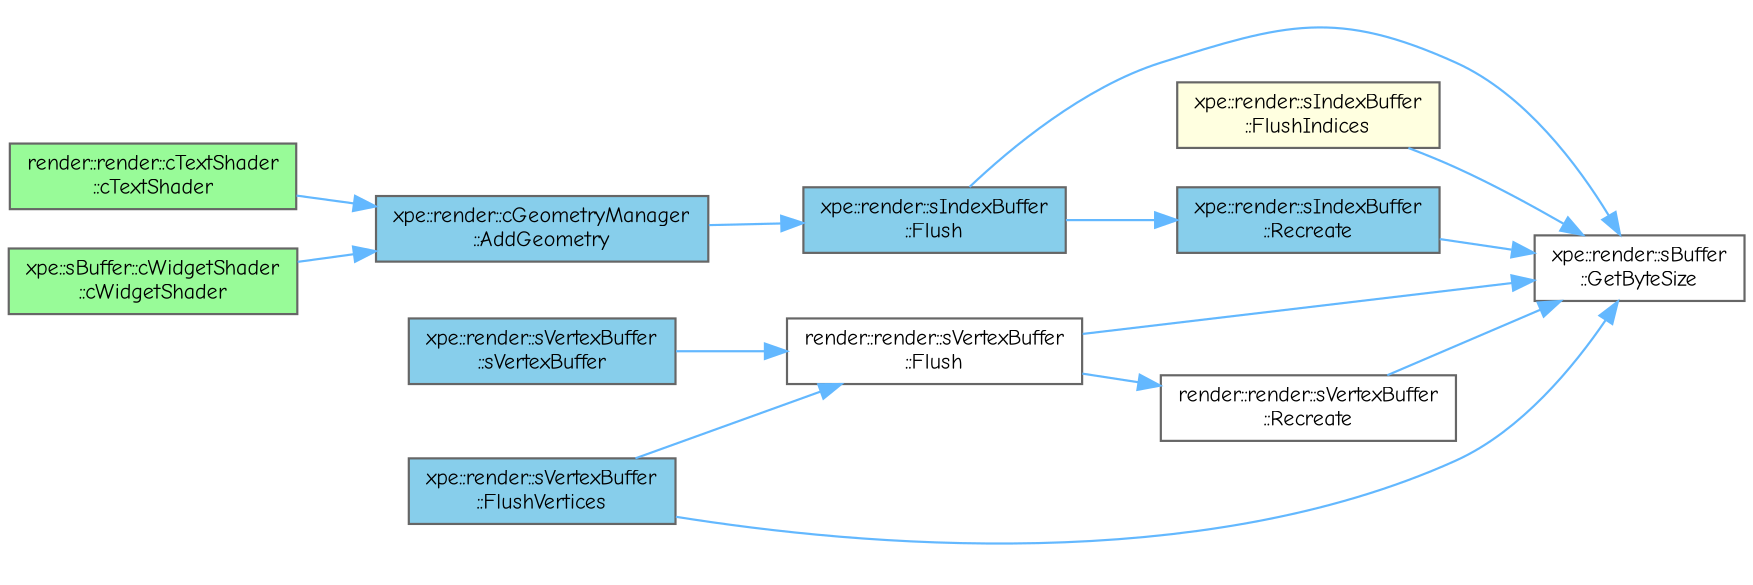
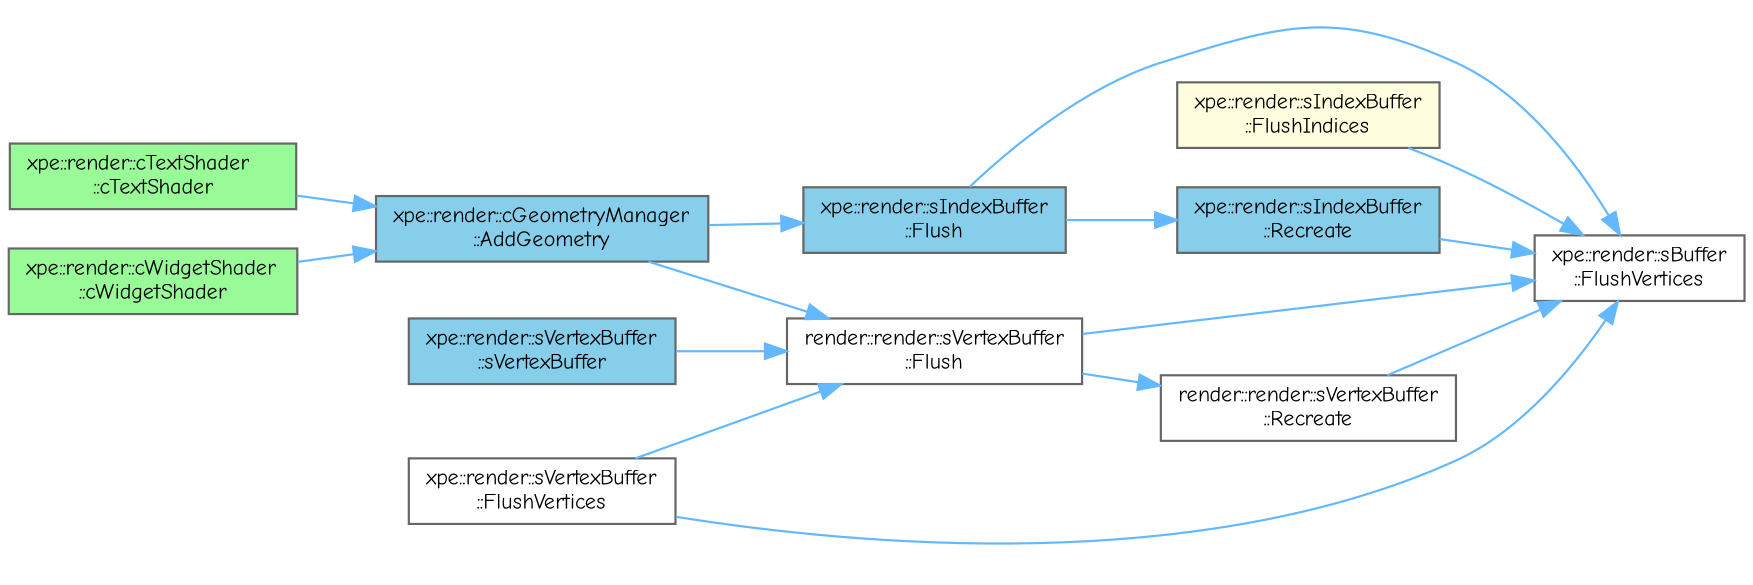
node "render::render::cTextShader ::cTextShader": label "render::render::cTextShader ::cTextShader" -> "xpe::render::cTextShader ::cTextShader"
node "xpe::render::sBuffer ::GetByteSize": label "xpe::render::sBuffer ::GetByteSize" -> "xpe::render::sBuffer ::FlushVertices"
node "xpe::sBuffer::cWidgetShader ::cWidgetShader": label "xpe::sBuffer::cWidgetShader ::cWidgetShader" -> "xpe::render::cWidgetShader ::cWidgetShader"
edge "xpe::render::cGeometryManager ::AddGeometry" -> "render::render::sVertexBuffer ::Flush": added
node "xpe::render::sVertexBuffer ::FlushVertices": fillcolor skyblue -> white
